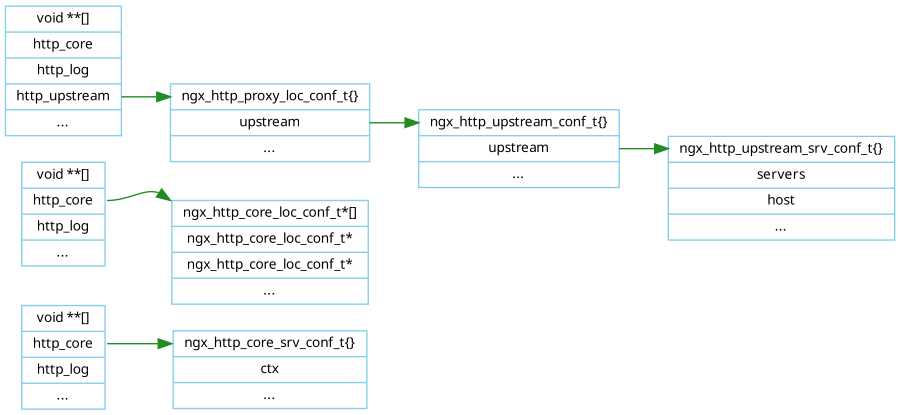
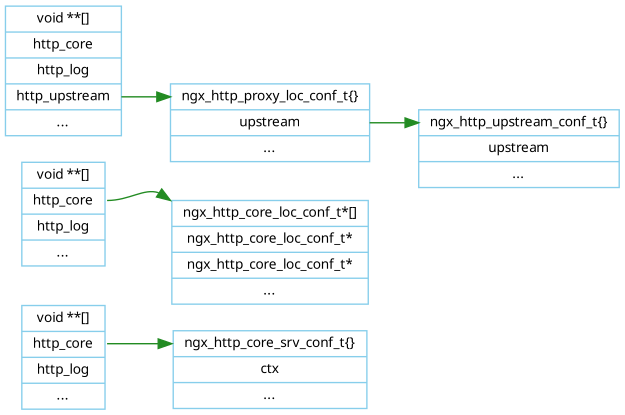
node "ngx_http_upstream_srv_conf_t{}": removed
